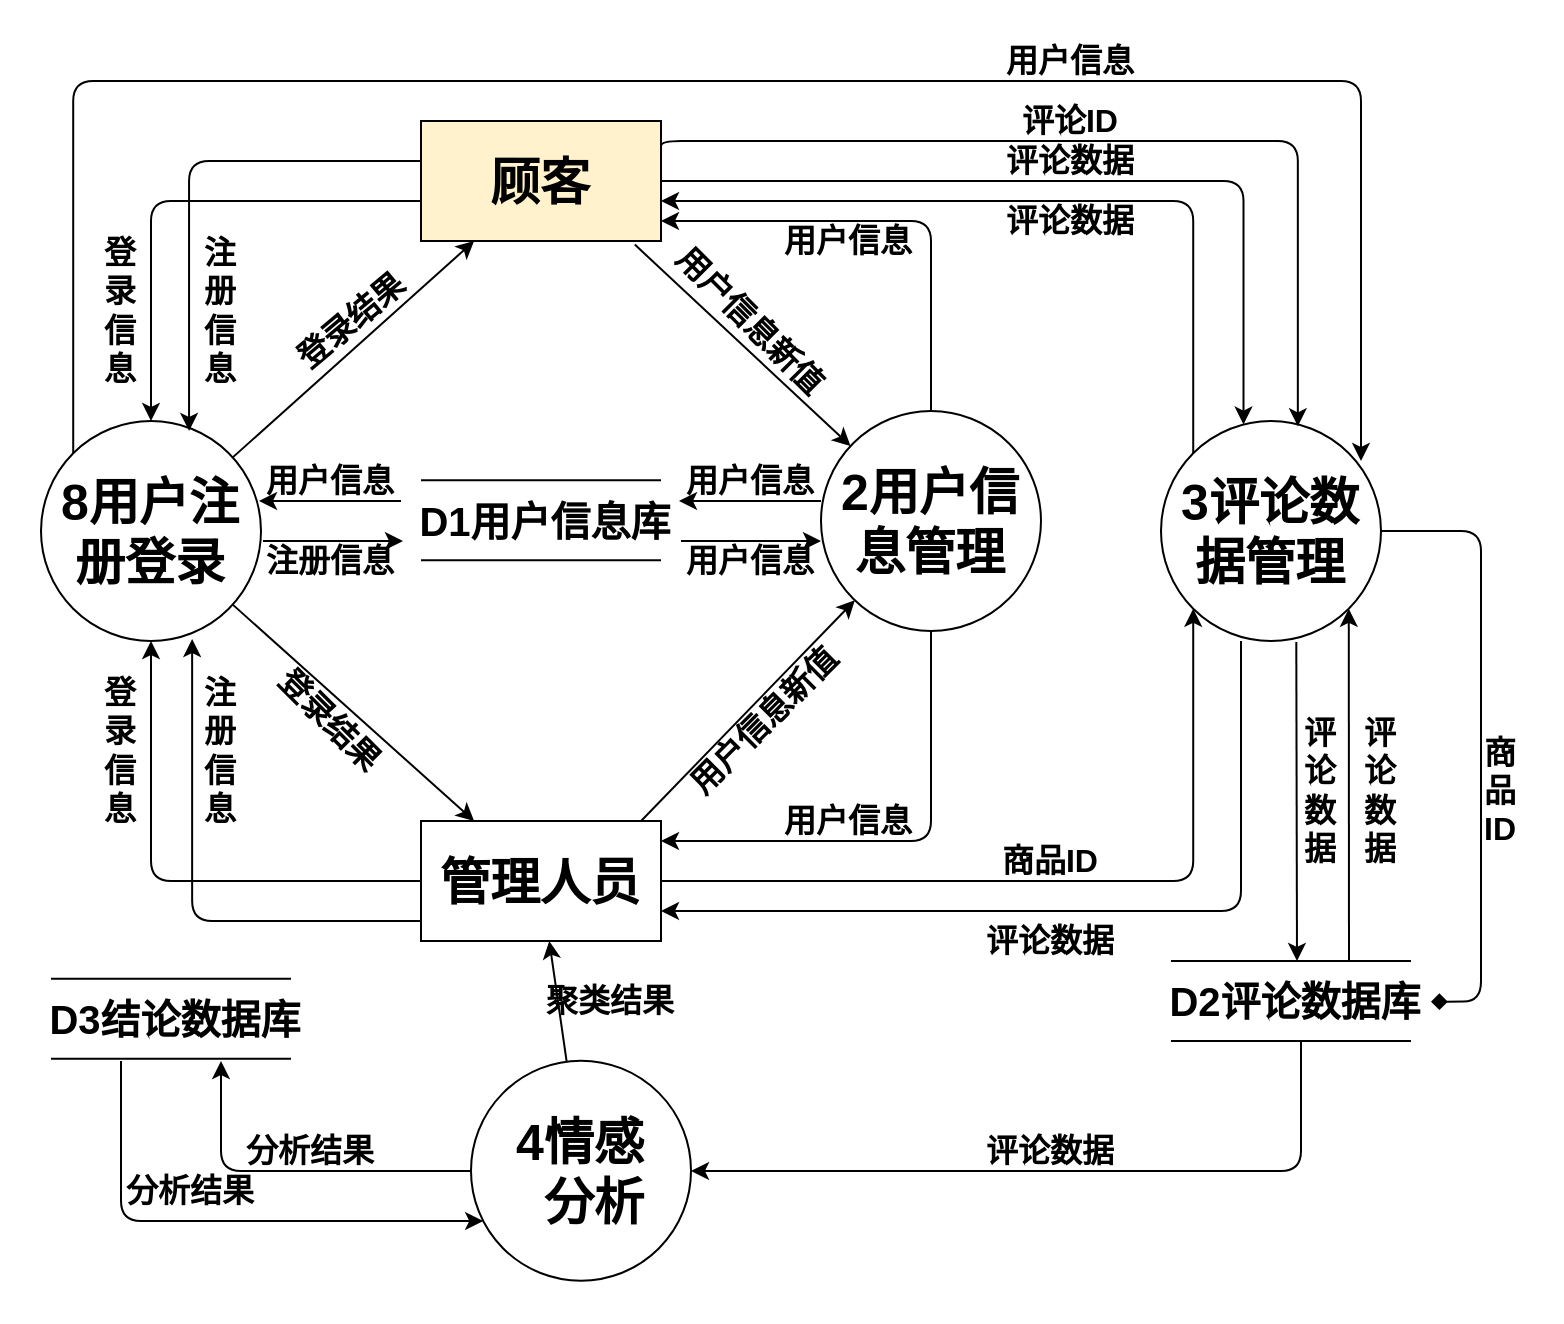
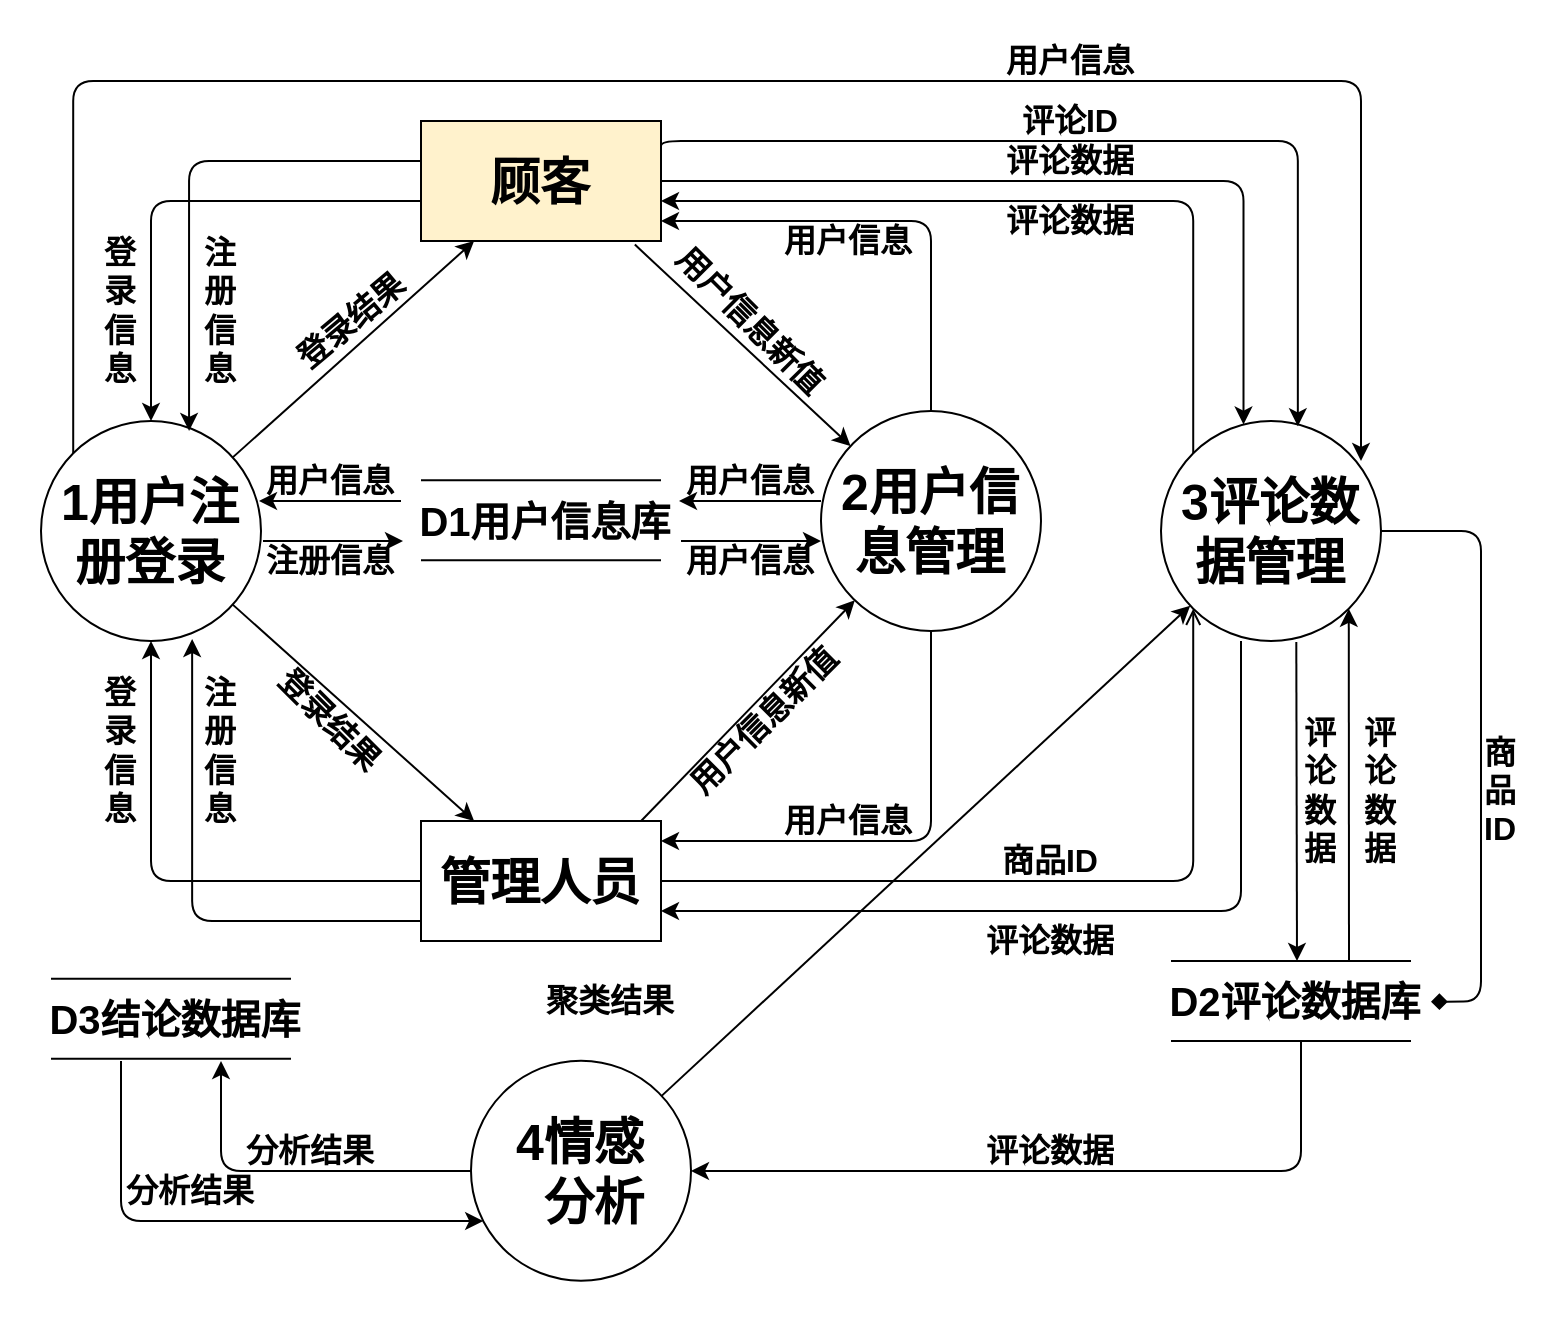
node "8用户注册登录": label "8用户注册登录" -> "1用户注册登录"
edge "管理人员" -> "3评论数据管理": arrowhead classic -> open
edge "4情感 分析" -> "管理人员": now "4情感 分析" -> "3评论数据管理"
